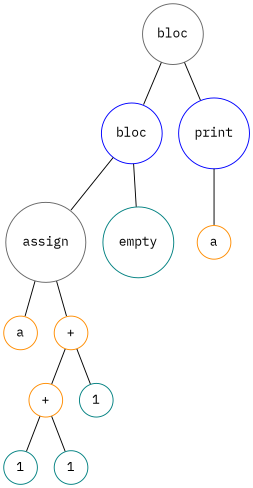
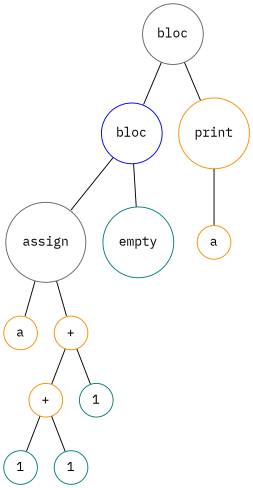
node "print": color blue -> darkorange
